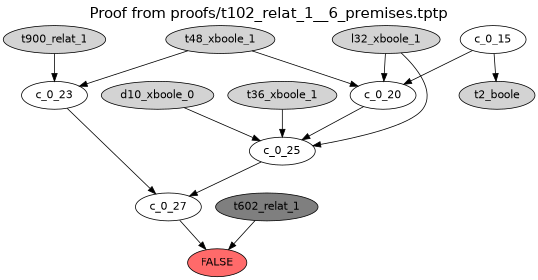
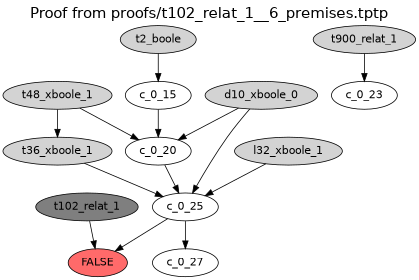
edge "l32_xboole_1" -> "c_0_20": now "d10_xboole_0" -> "c_0_20"
edge "c_0_15" -> "t2_boole": reversed
edge "t48_xboole_1" -> "c_0_23": now "t48_xboole_1" -> "t36_xboole_1"
edge "c_0_23" -> "c_0_27": removed
node "t602_relat_1": label "t602_relat_1" -> "t102_relat_1"
edge "c_0_27" -> "FALSE": now "c_0_25" -> "FALSE"
